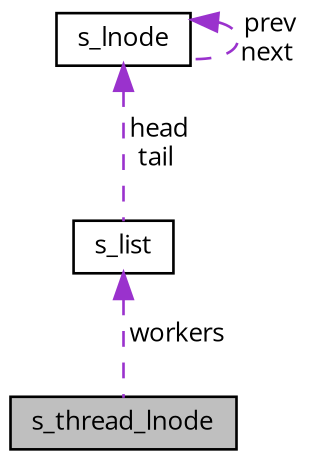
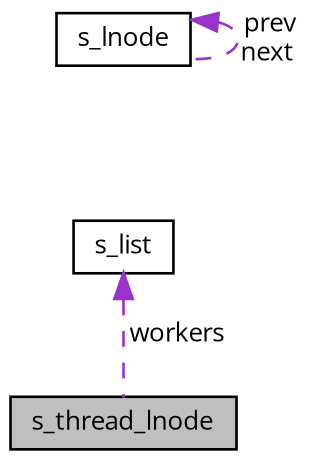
edge "s_list" -> "s_lnode": removed, label "head tail"
